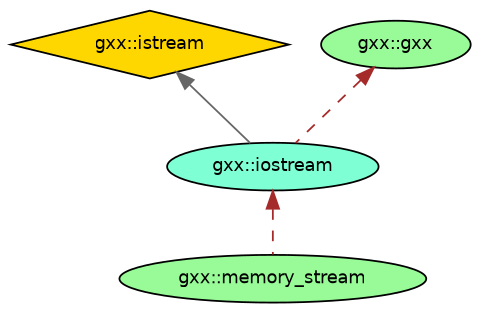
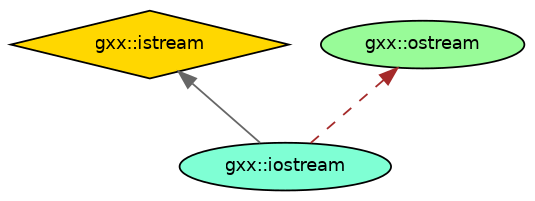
node "gxx::gxx": label "gxx::gxx" -> "gxx::ostream"
node "gxx::memory_stream": removed
